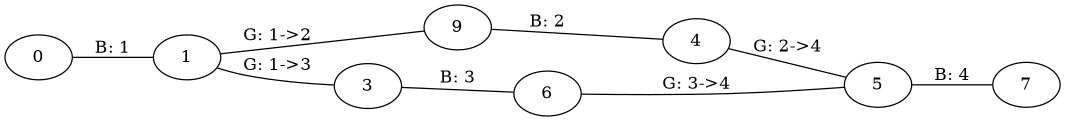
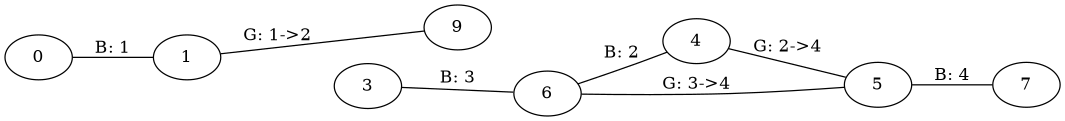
edge "9" -- "4": now "6" -- "4"
edge "1" -- "3": removed, label "G: 1->3"
